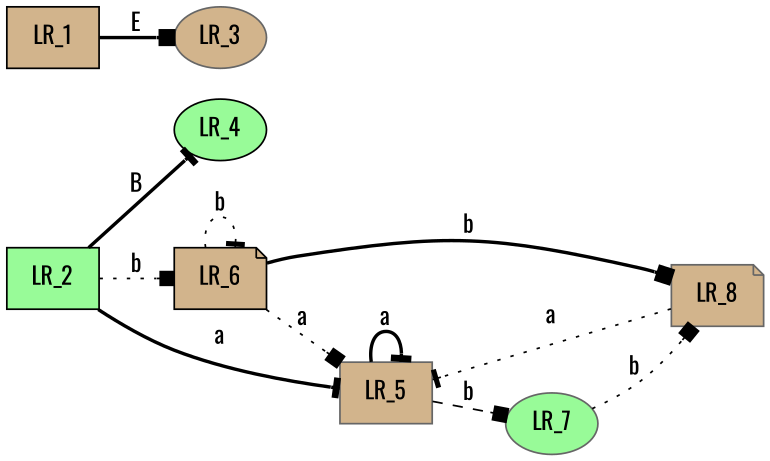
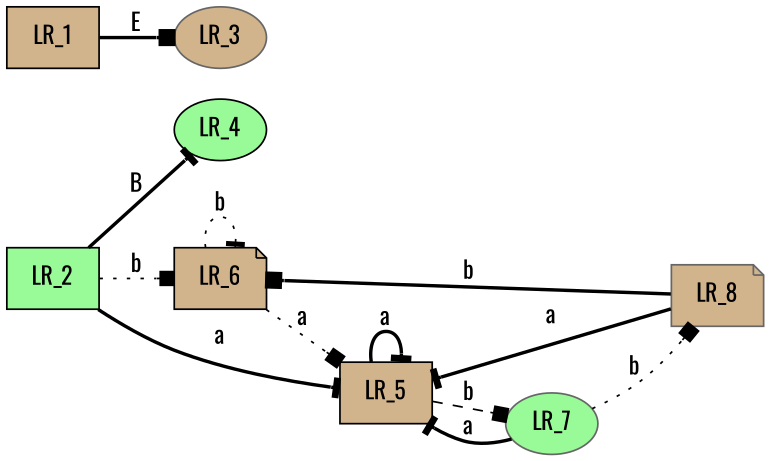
edge "LR_6" -> "LR_8": reversed
edge "LR_8" -> "LR_5": style dotted -> bold
node "LR_5": color gray40 -> black
edge "LR_7" -> "LR_5": added, label "a"
